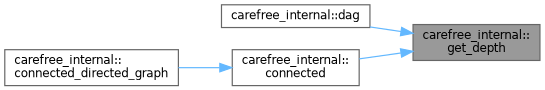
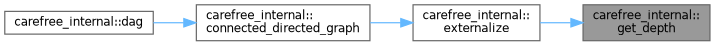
edge "carefree_internal::dag" -> "carefree_internal:: get_depth": now "carefree_internal::dag" -> "carefree_internal:: connected_directed_graph"
node "carefree_internal:: connected": label "carefree_internal:: connected" -> "carefree_internal:: externalize"
